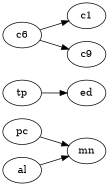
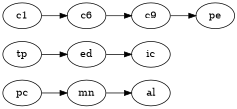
node "pe": added
edge "c6" -> "c1": reversed
node "ic": added
edge "al" -> "mn": reversed
